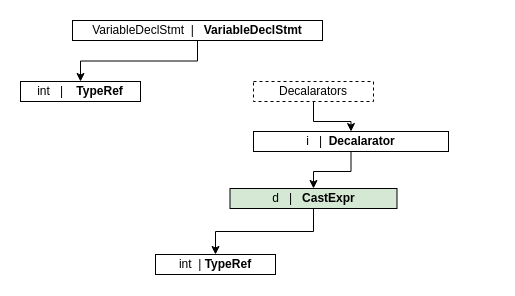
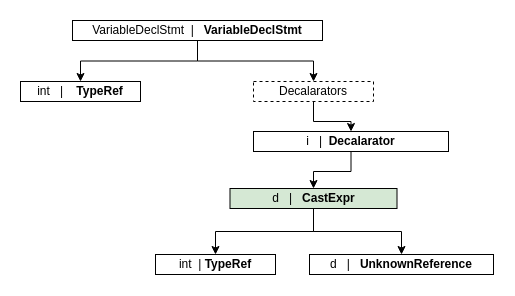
edge "VariableDeclStmt | VariableDeclStmt" -> "Decalarators": added
edge "d | CastExpr" -> "d | UnknownReference": added
node "d | UnknownReference": added
